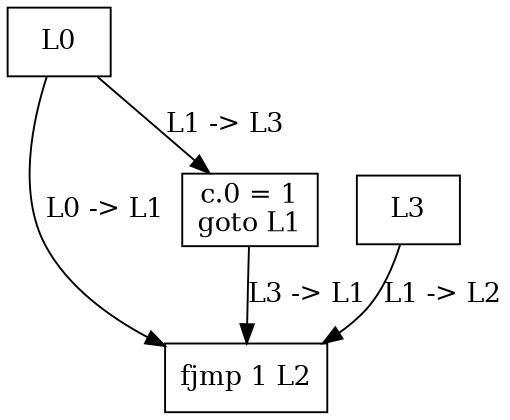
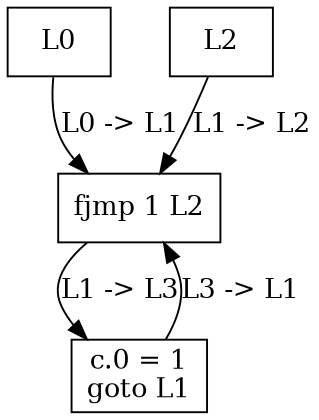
edge "L0" -> "c.0 = 1 goto L1": now "fjmp 1 L2" -> "c.0 = 1 goto L1"
node "L3": label "L3" -> "L2"
